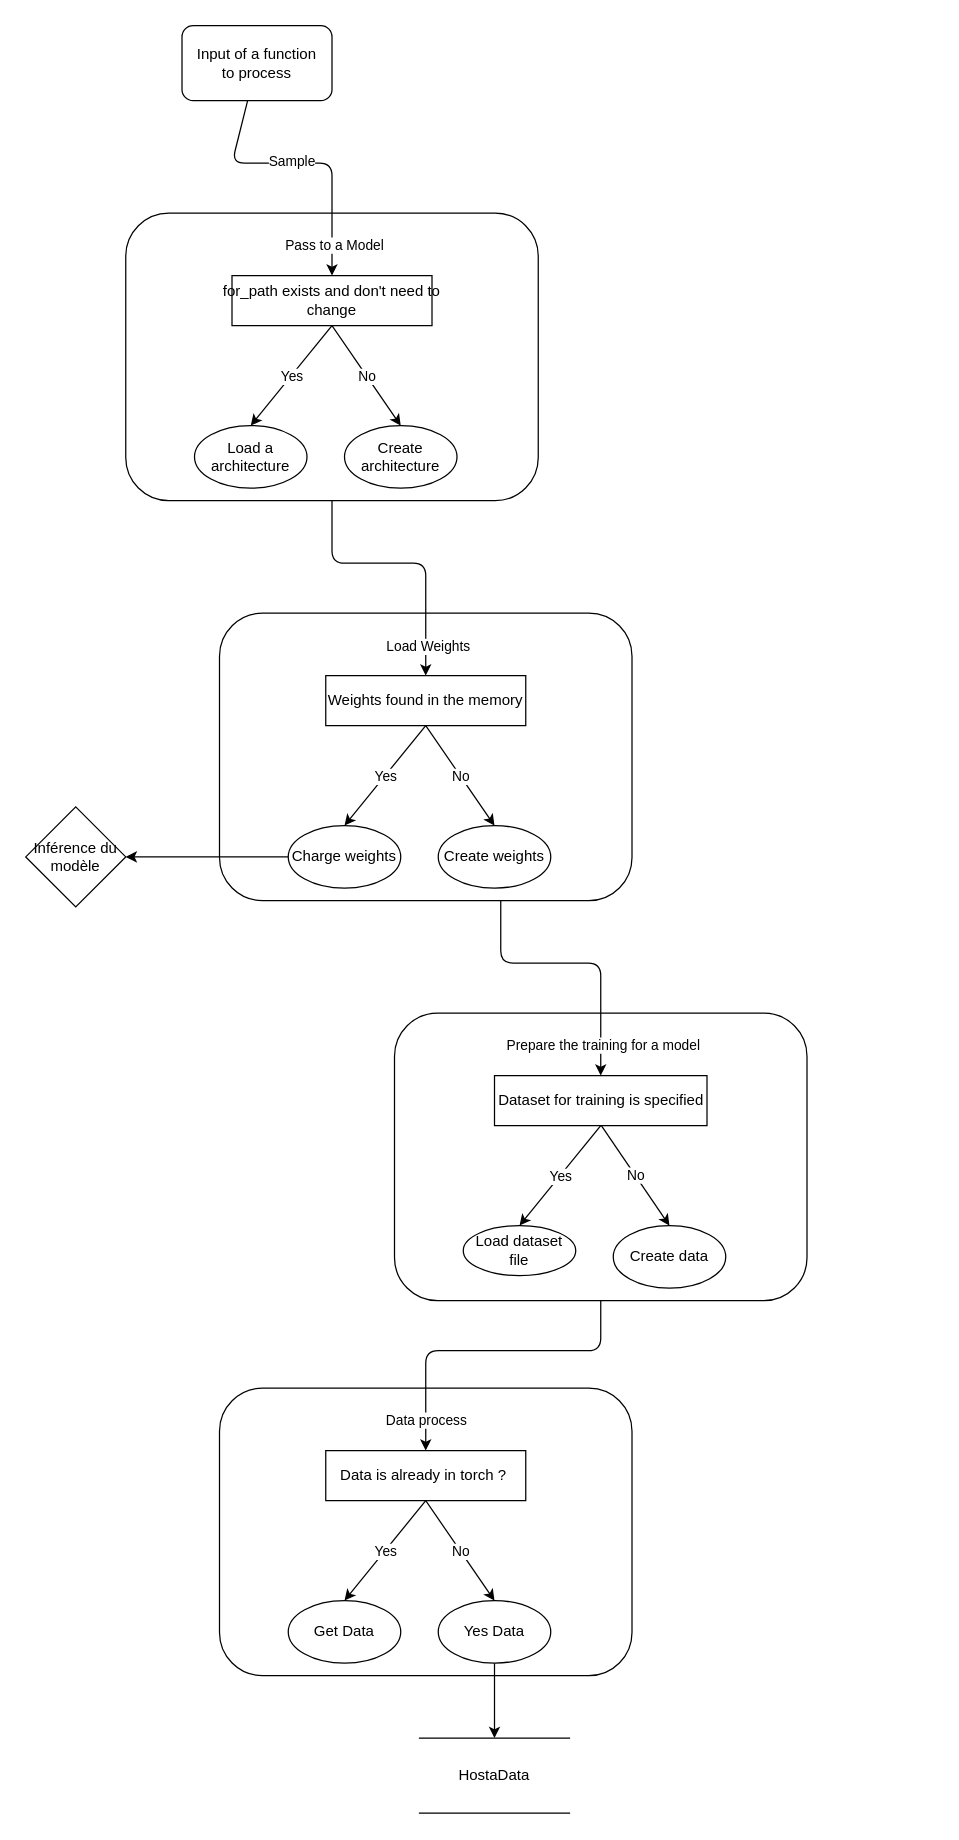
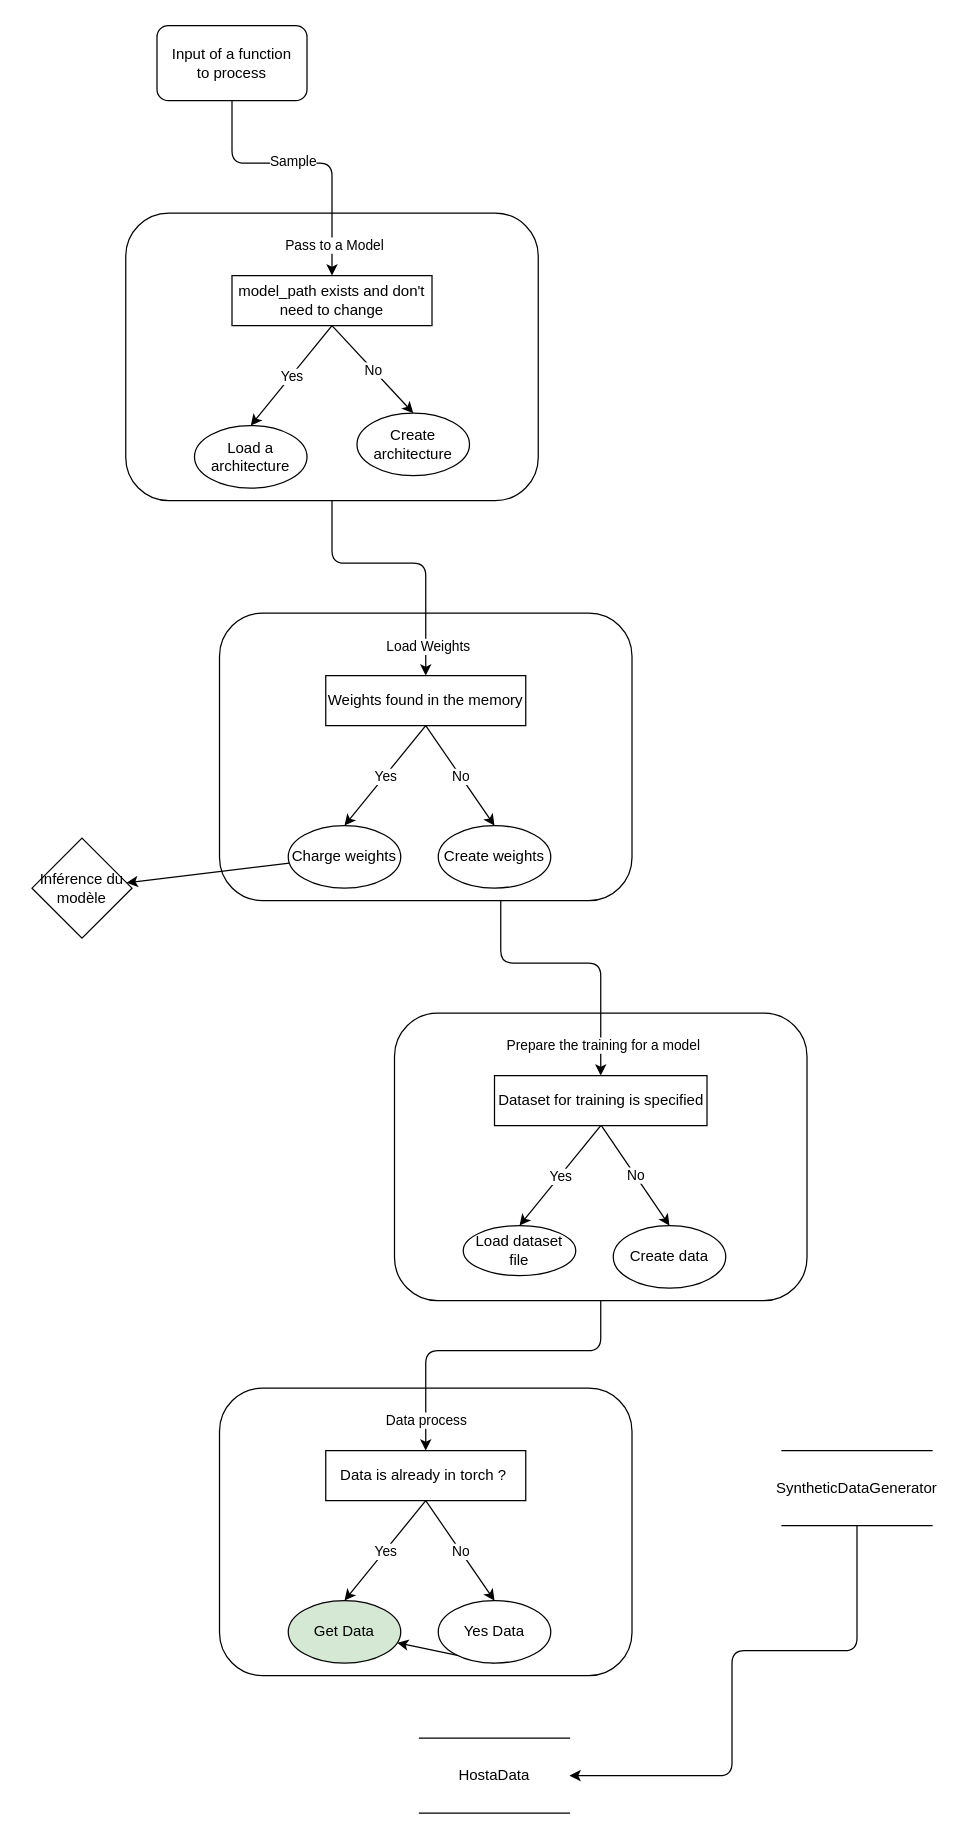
node "Input of a function to process": moved (257, 63) -> (232, 63)
node "for_path exists and don't need to change": label "for_path exists and don't need to change" -> "model_path exists and don't need to change"
node "Create architecture": moved (401, 457) -> (413, 444)
node "Inférence du modèle": moved (76, 857) -> (82, 888)
node "SyntheticDataGenerator": added
node "Get Data": fillcolor #ffffff -> #d5e8d4
edge "SyntheticDataGenerator" -> "HostaData": added
edge "Yes Data" -> "HostaData": now "Yes Data" -> "Get Data"
